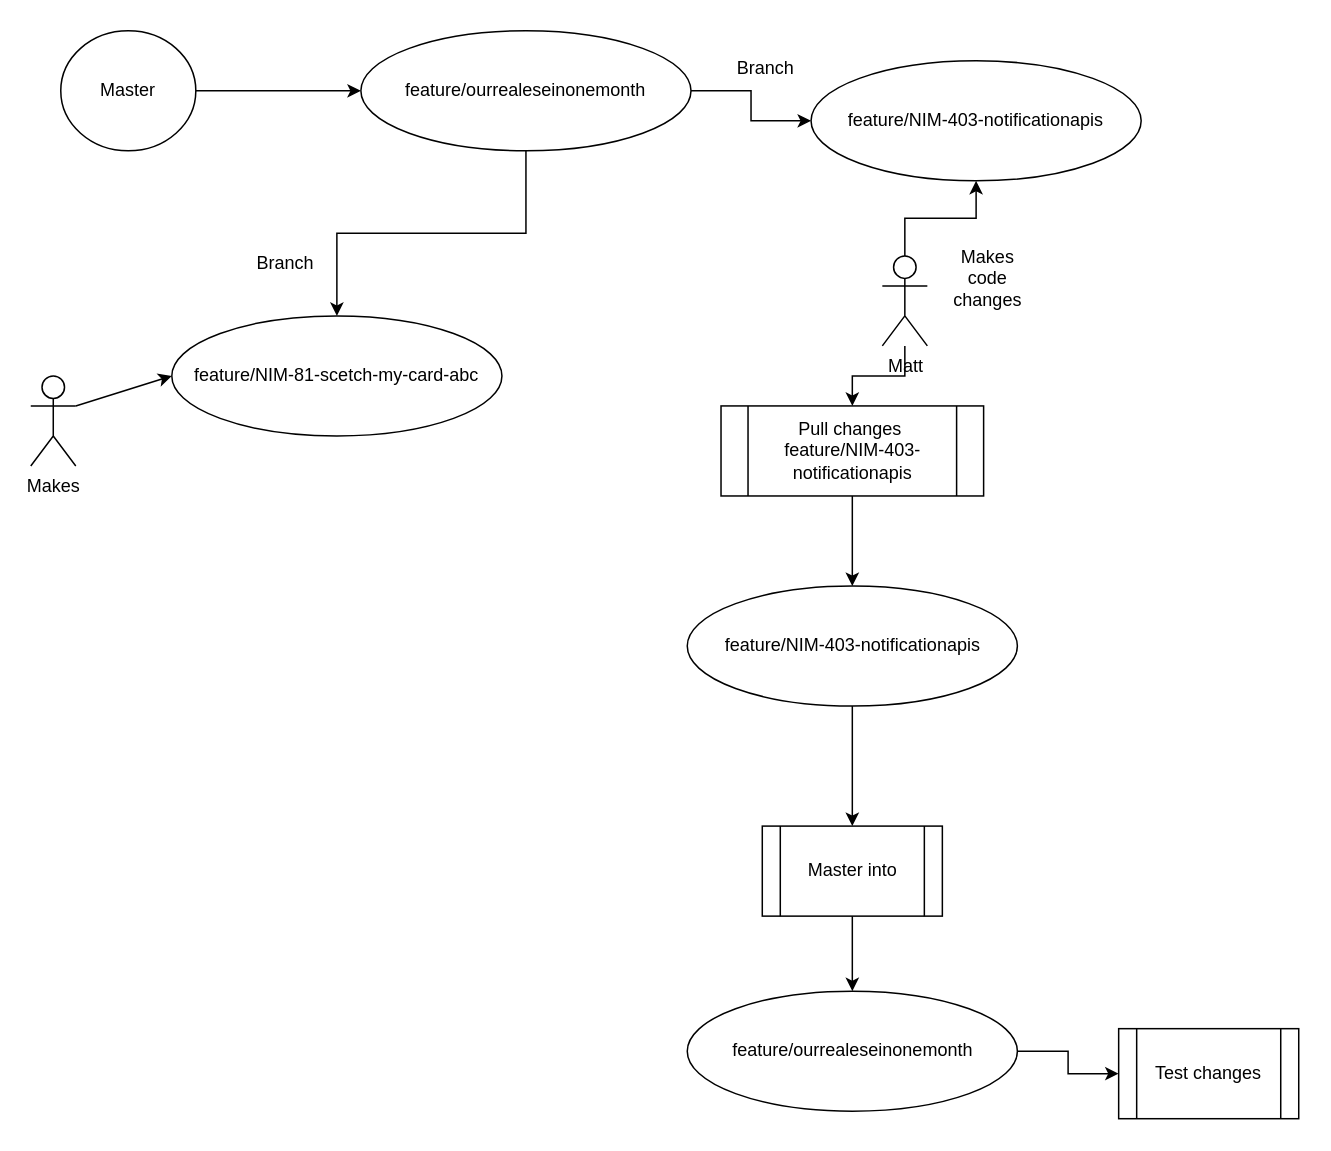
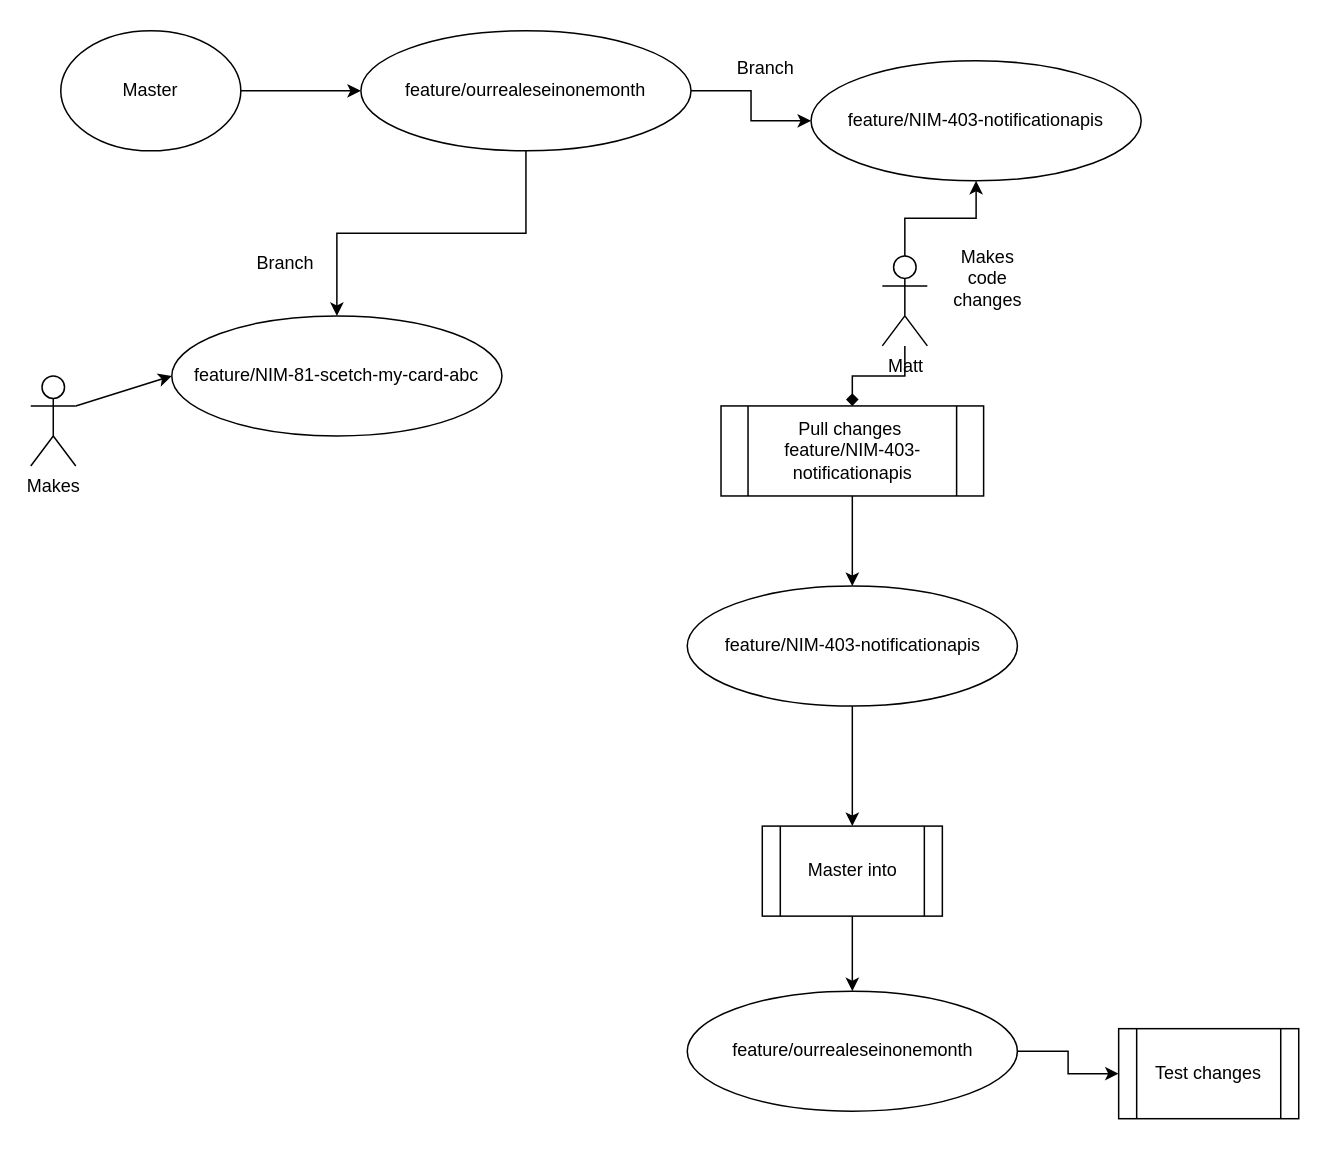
node "Master": size 135x120 -> 180x120
edge "Matt" -> "Pull changes feature/NIM-403-notificationapis": arrowhead classic -> diamond
